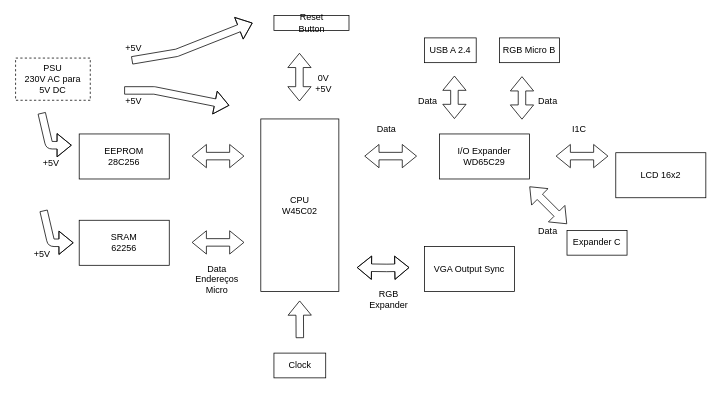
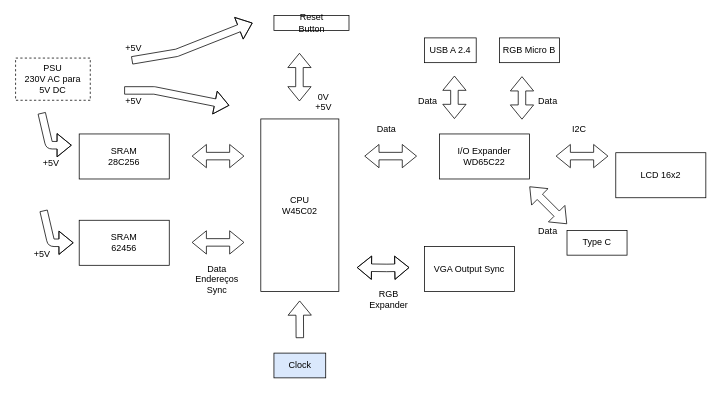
node "0V +5V": moved (333, 79) -> (333, 98)
node "I1C": label "I1C" -> "I2C"
node "EEPROM 28C256": label "EEPROM 28C256" -> "SRAM 28C256"
node "I/O Expander WD65C29": label "I/O Expander WD65C29" -> "I/O Expander WD65C22"
node "SRAM 62256": label "SRAM 62256" -> "SRAM 62456"
node "Expander C": label "Expander C" -> "Type C"
node "Data Endereços Micro": label "Data Endereços Micro" -> "Data Endereços Sync"
node "Clock": fillcolor #ffffff -> #dae8fc
